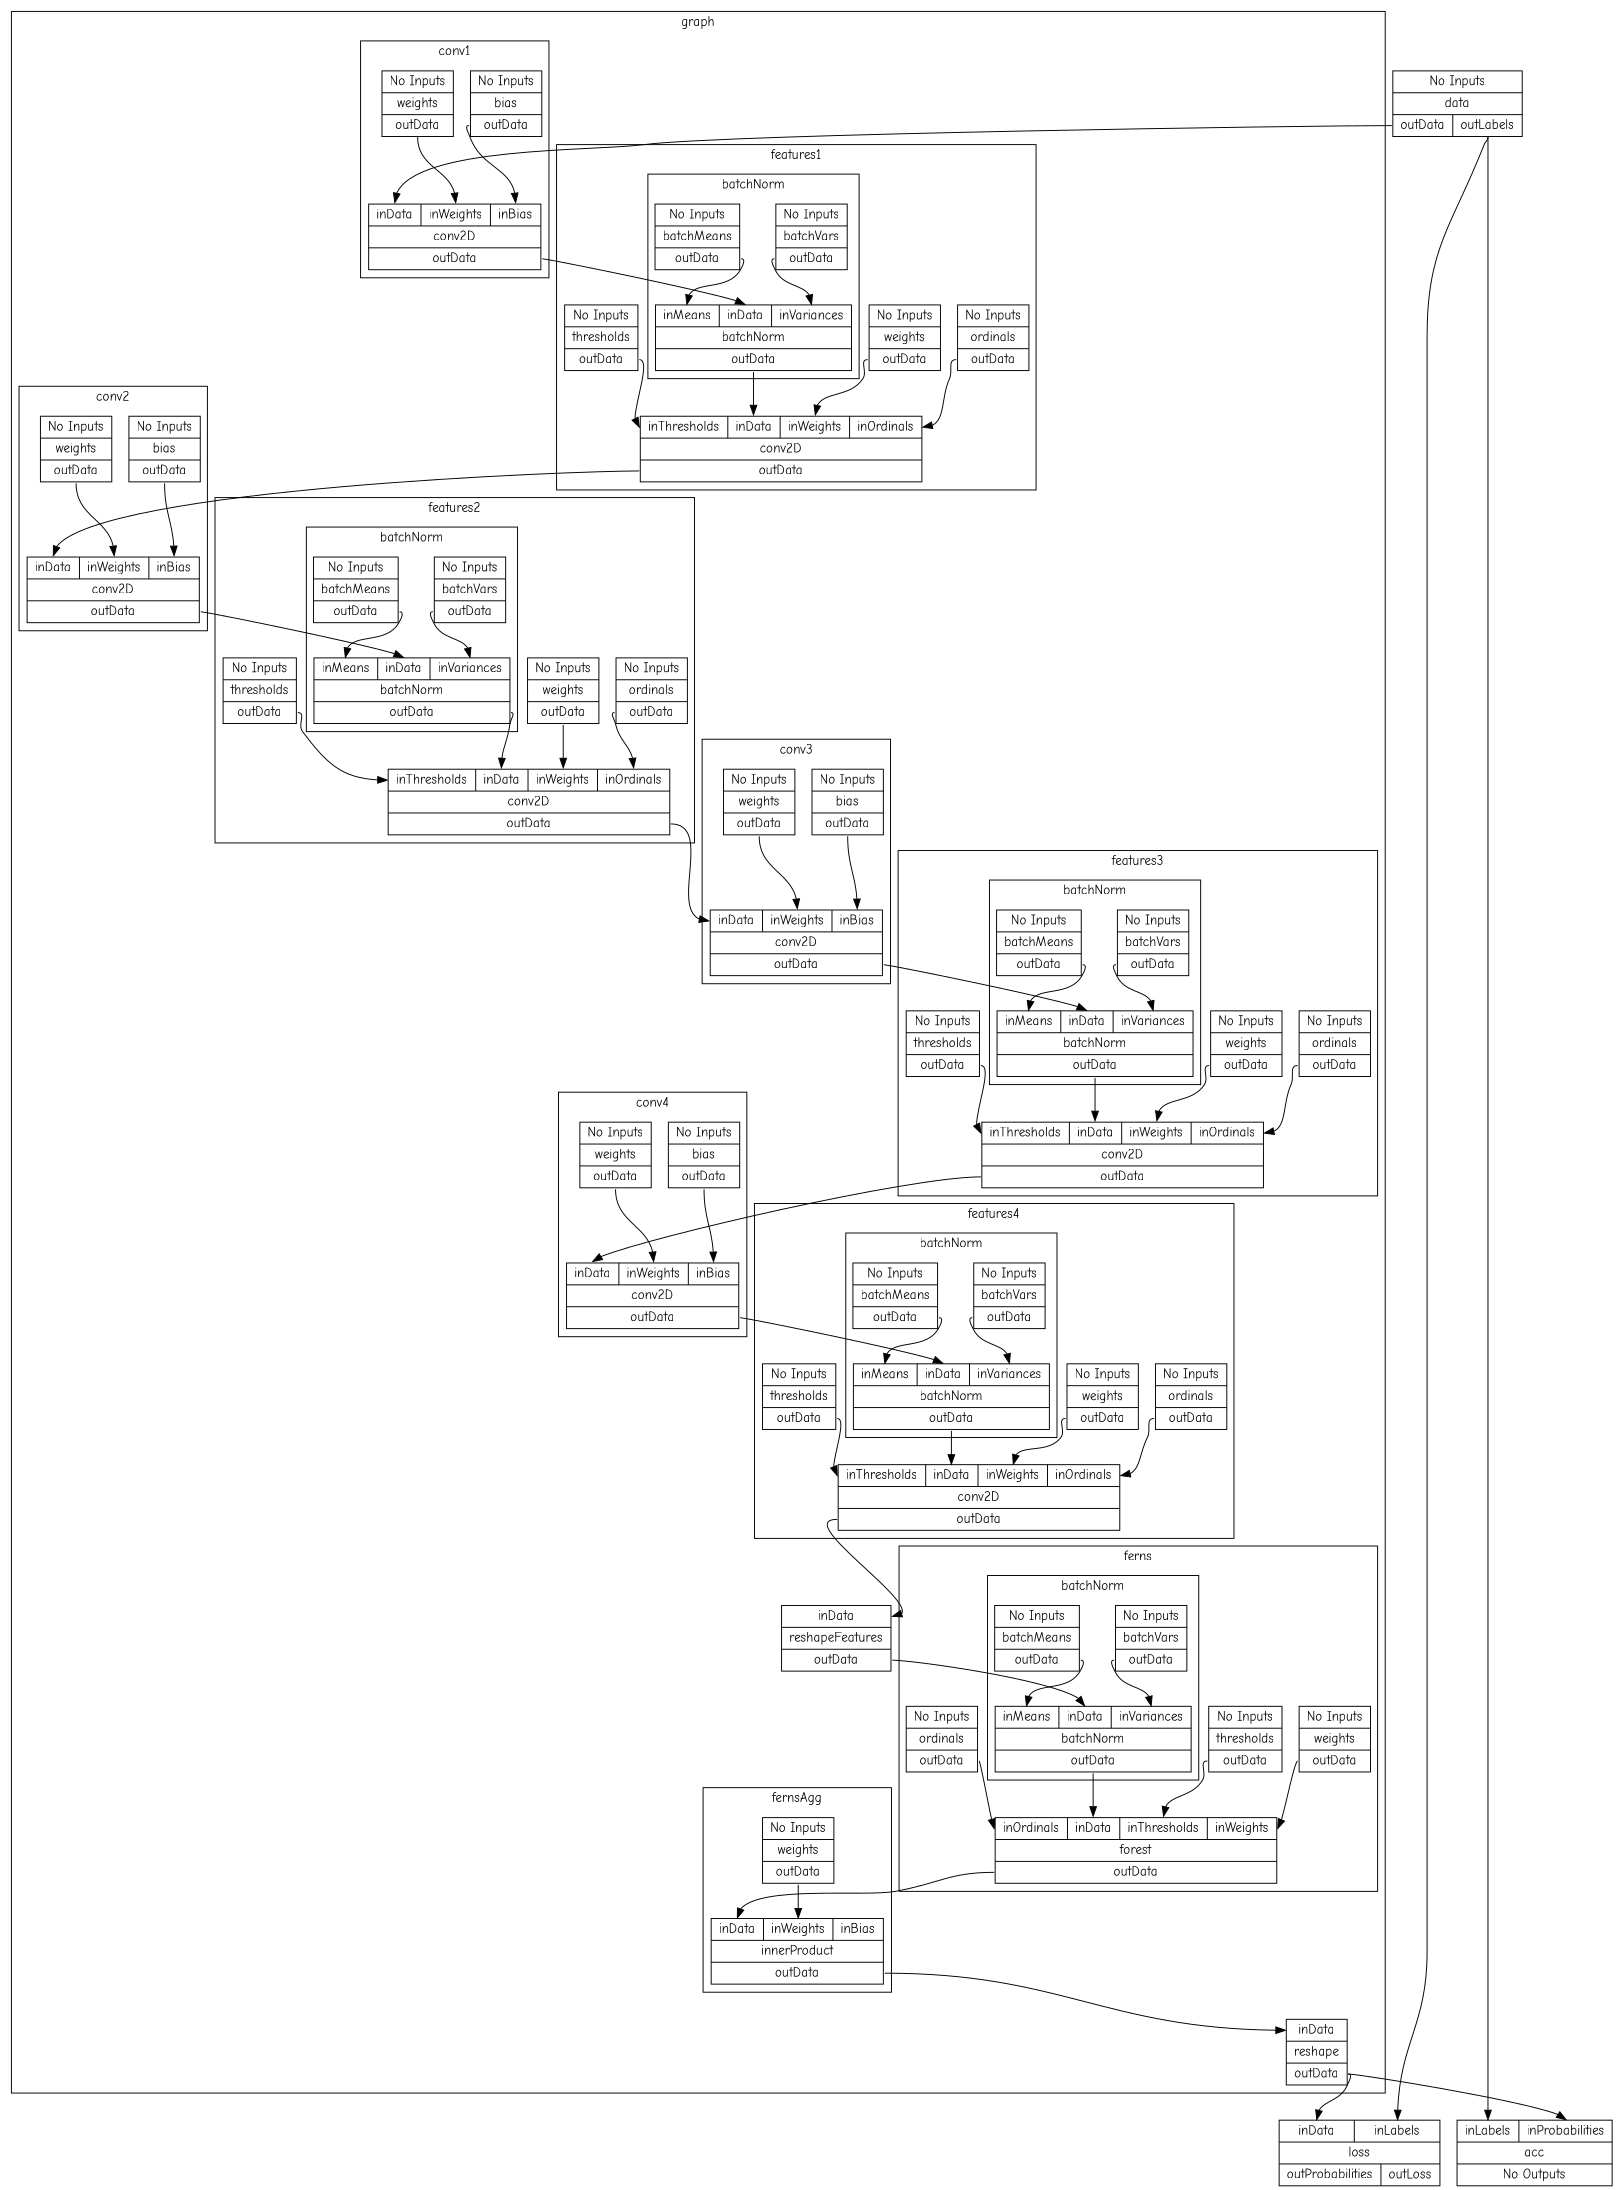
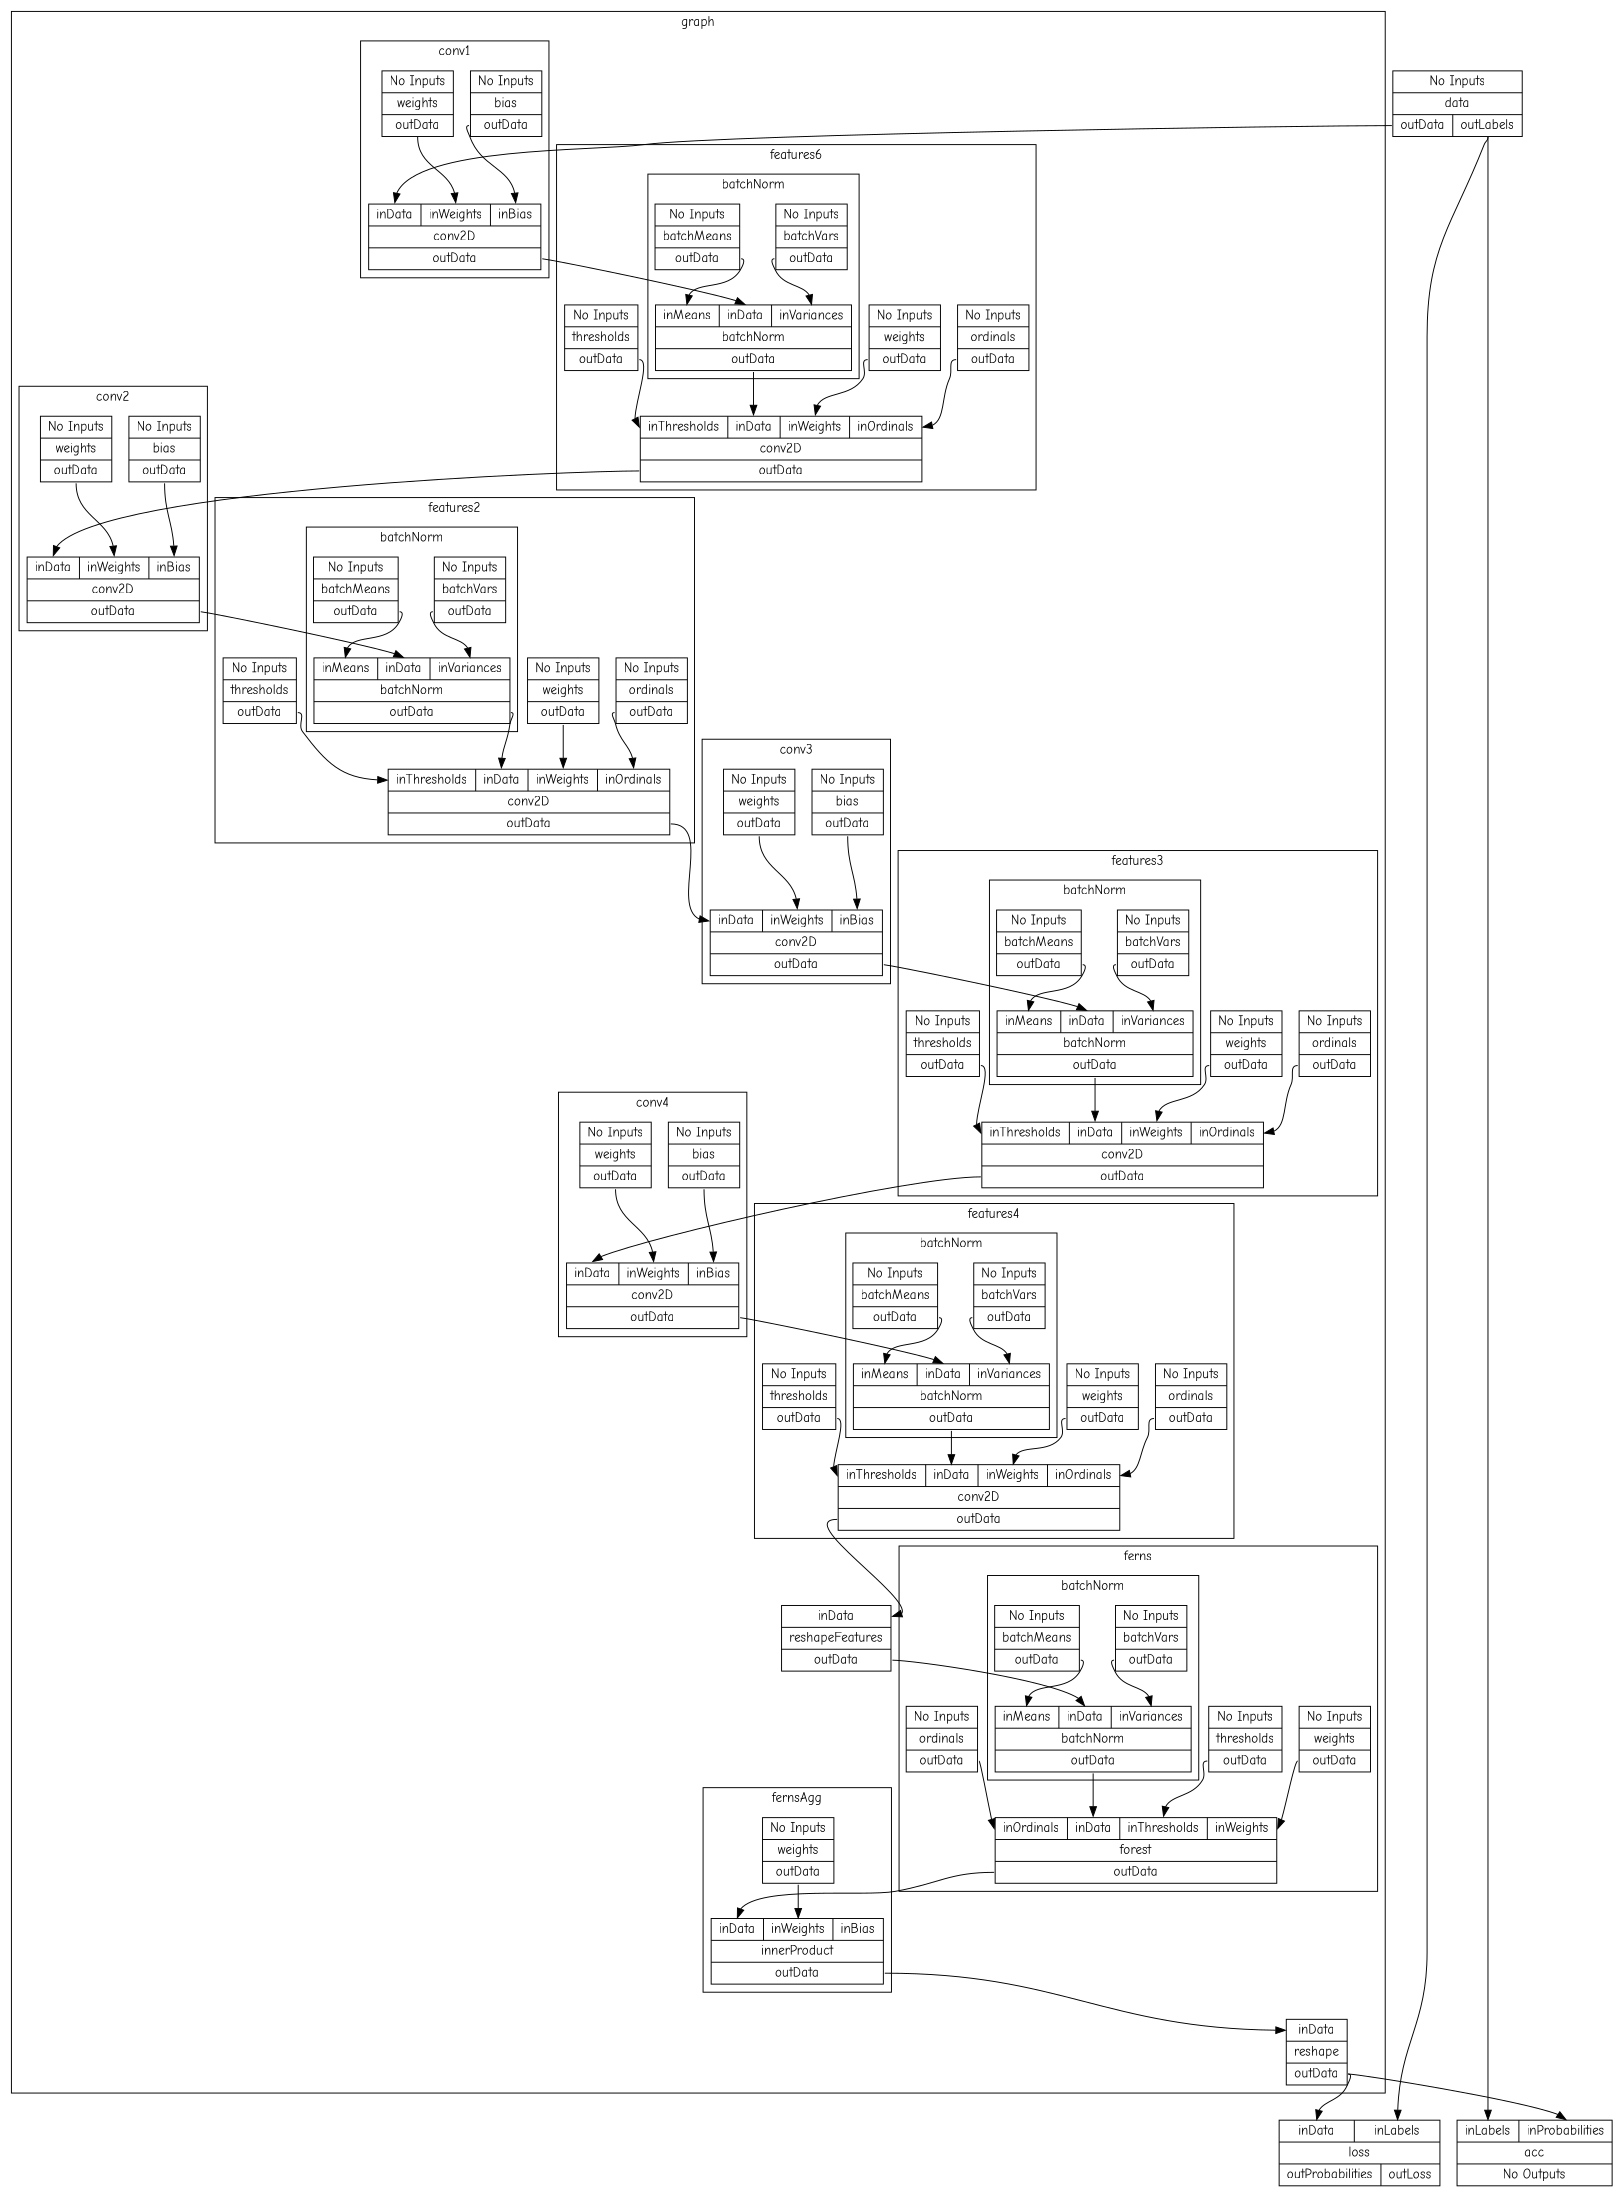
cluster "features1": label "features1" -> "features6"
